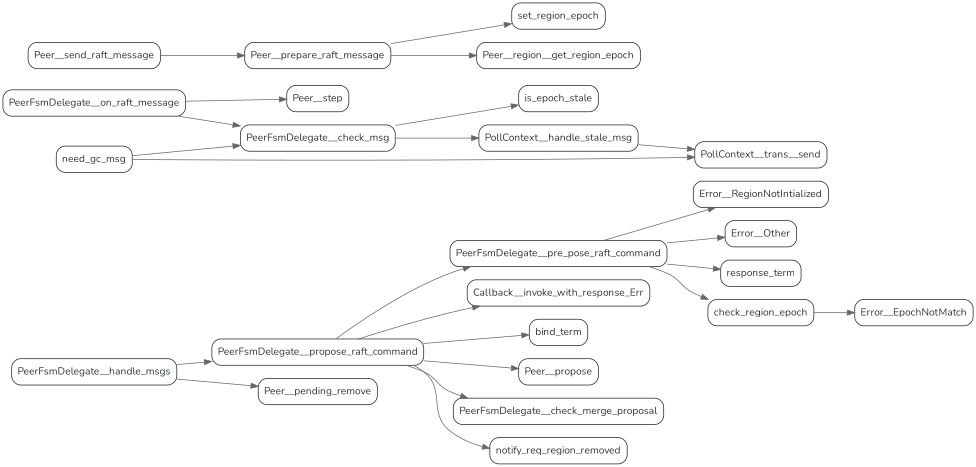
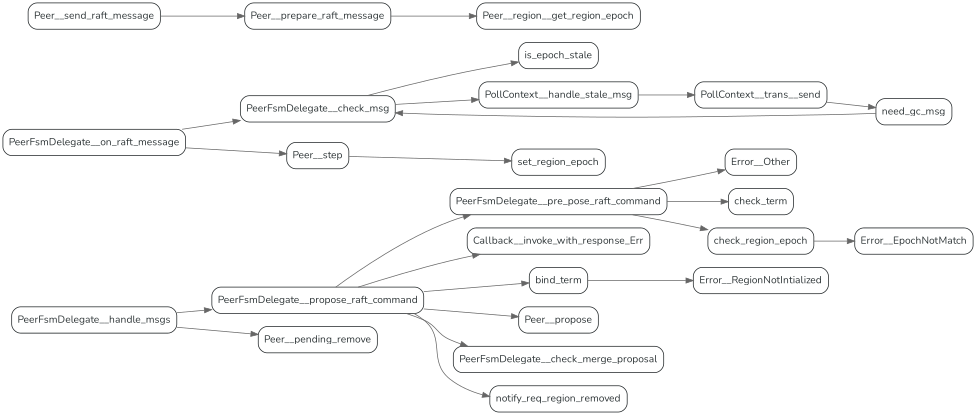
edge "Peer__prepare_raft_message" -> "set_region_epoch": now "Peer__step" -> "set_region_epoch"
edge "need_gc_msg" -> "PollContext__trans__send": reversed
edge "PeerFsmDelegate__pre_pose_raft_command" -> "Error__RegionNotIntialized": now "bind_term" -> "Error__RegionNotIntialized"
node "response_term": label "response_term" -> "check_term"
